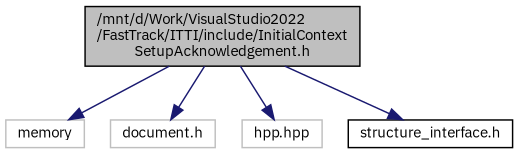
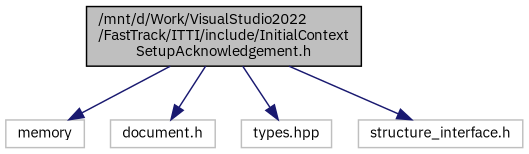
node "hpp.hpp": label "hpp.hpp" -> "types.hpp"
node "structure_interface.h": color black -> grey75
